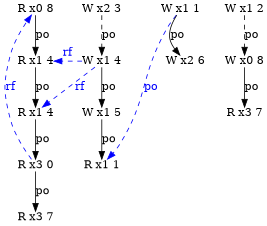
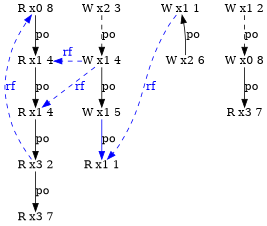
edge "W x1 1" -> "W x2 6": reversed
edge "W x1 1" -> "R x1 1": label "po" -> "rf"
edge "W x1 5" -> "R x1 1": color black -> blue
node "R x3 0": label "R x3 0" -> "R x3 2"
